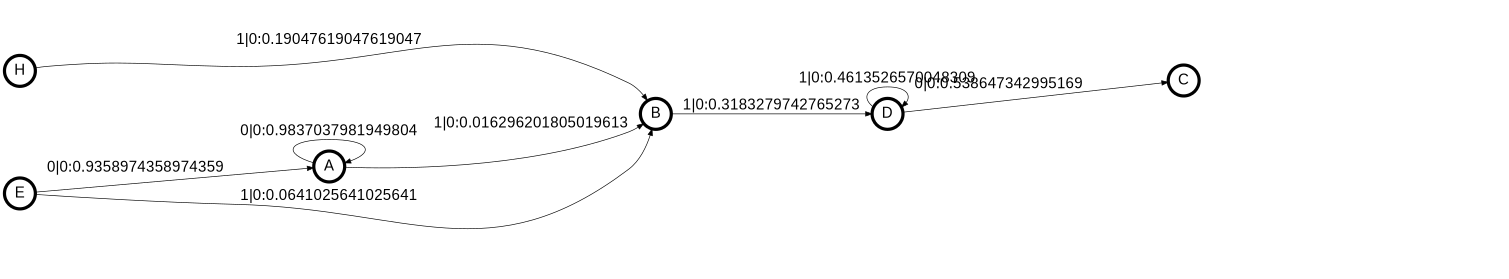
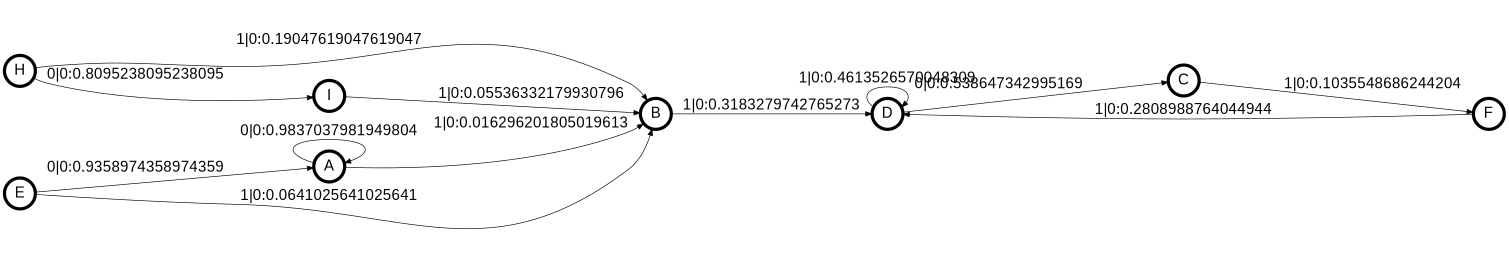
node "I": added
node "F": added
